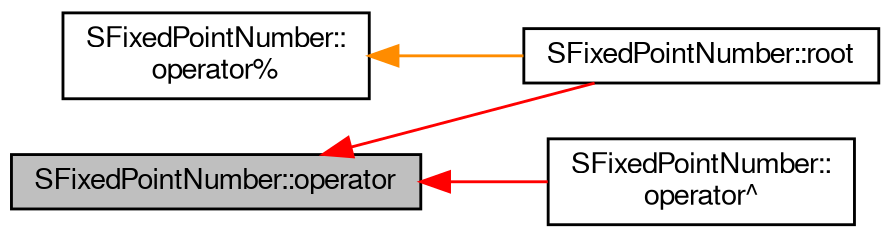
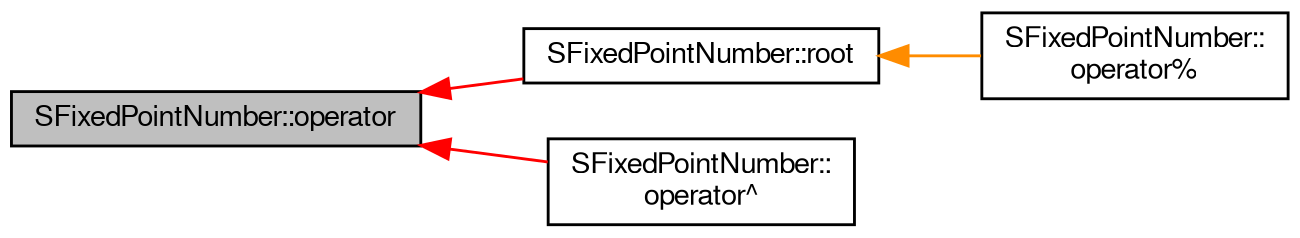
edge "SFixedPointNumber::root" -> "SFixedPointNumber:: operator%": reversed
